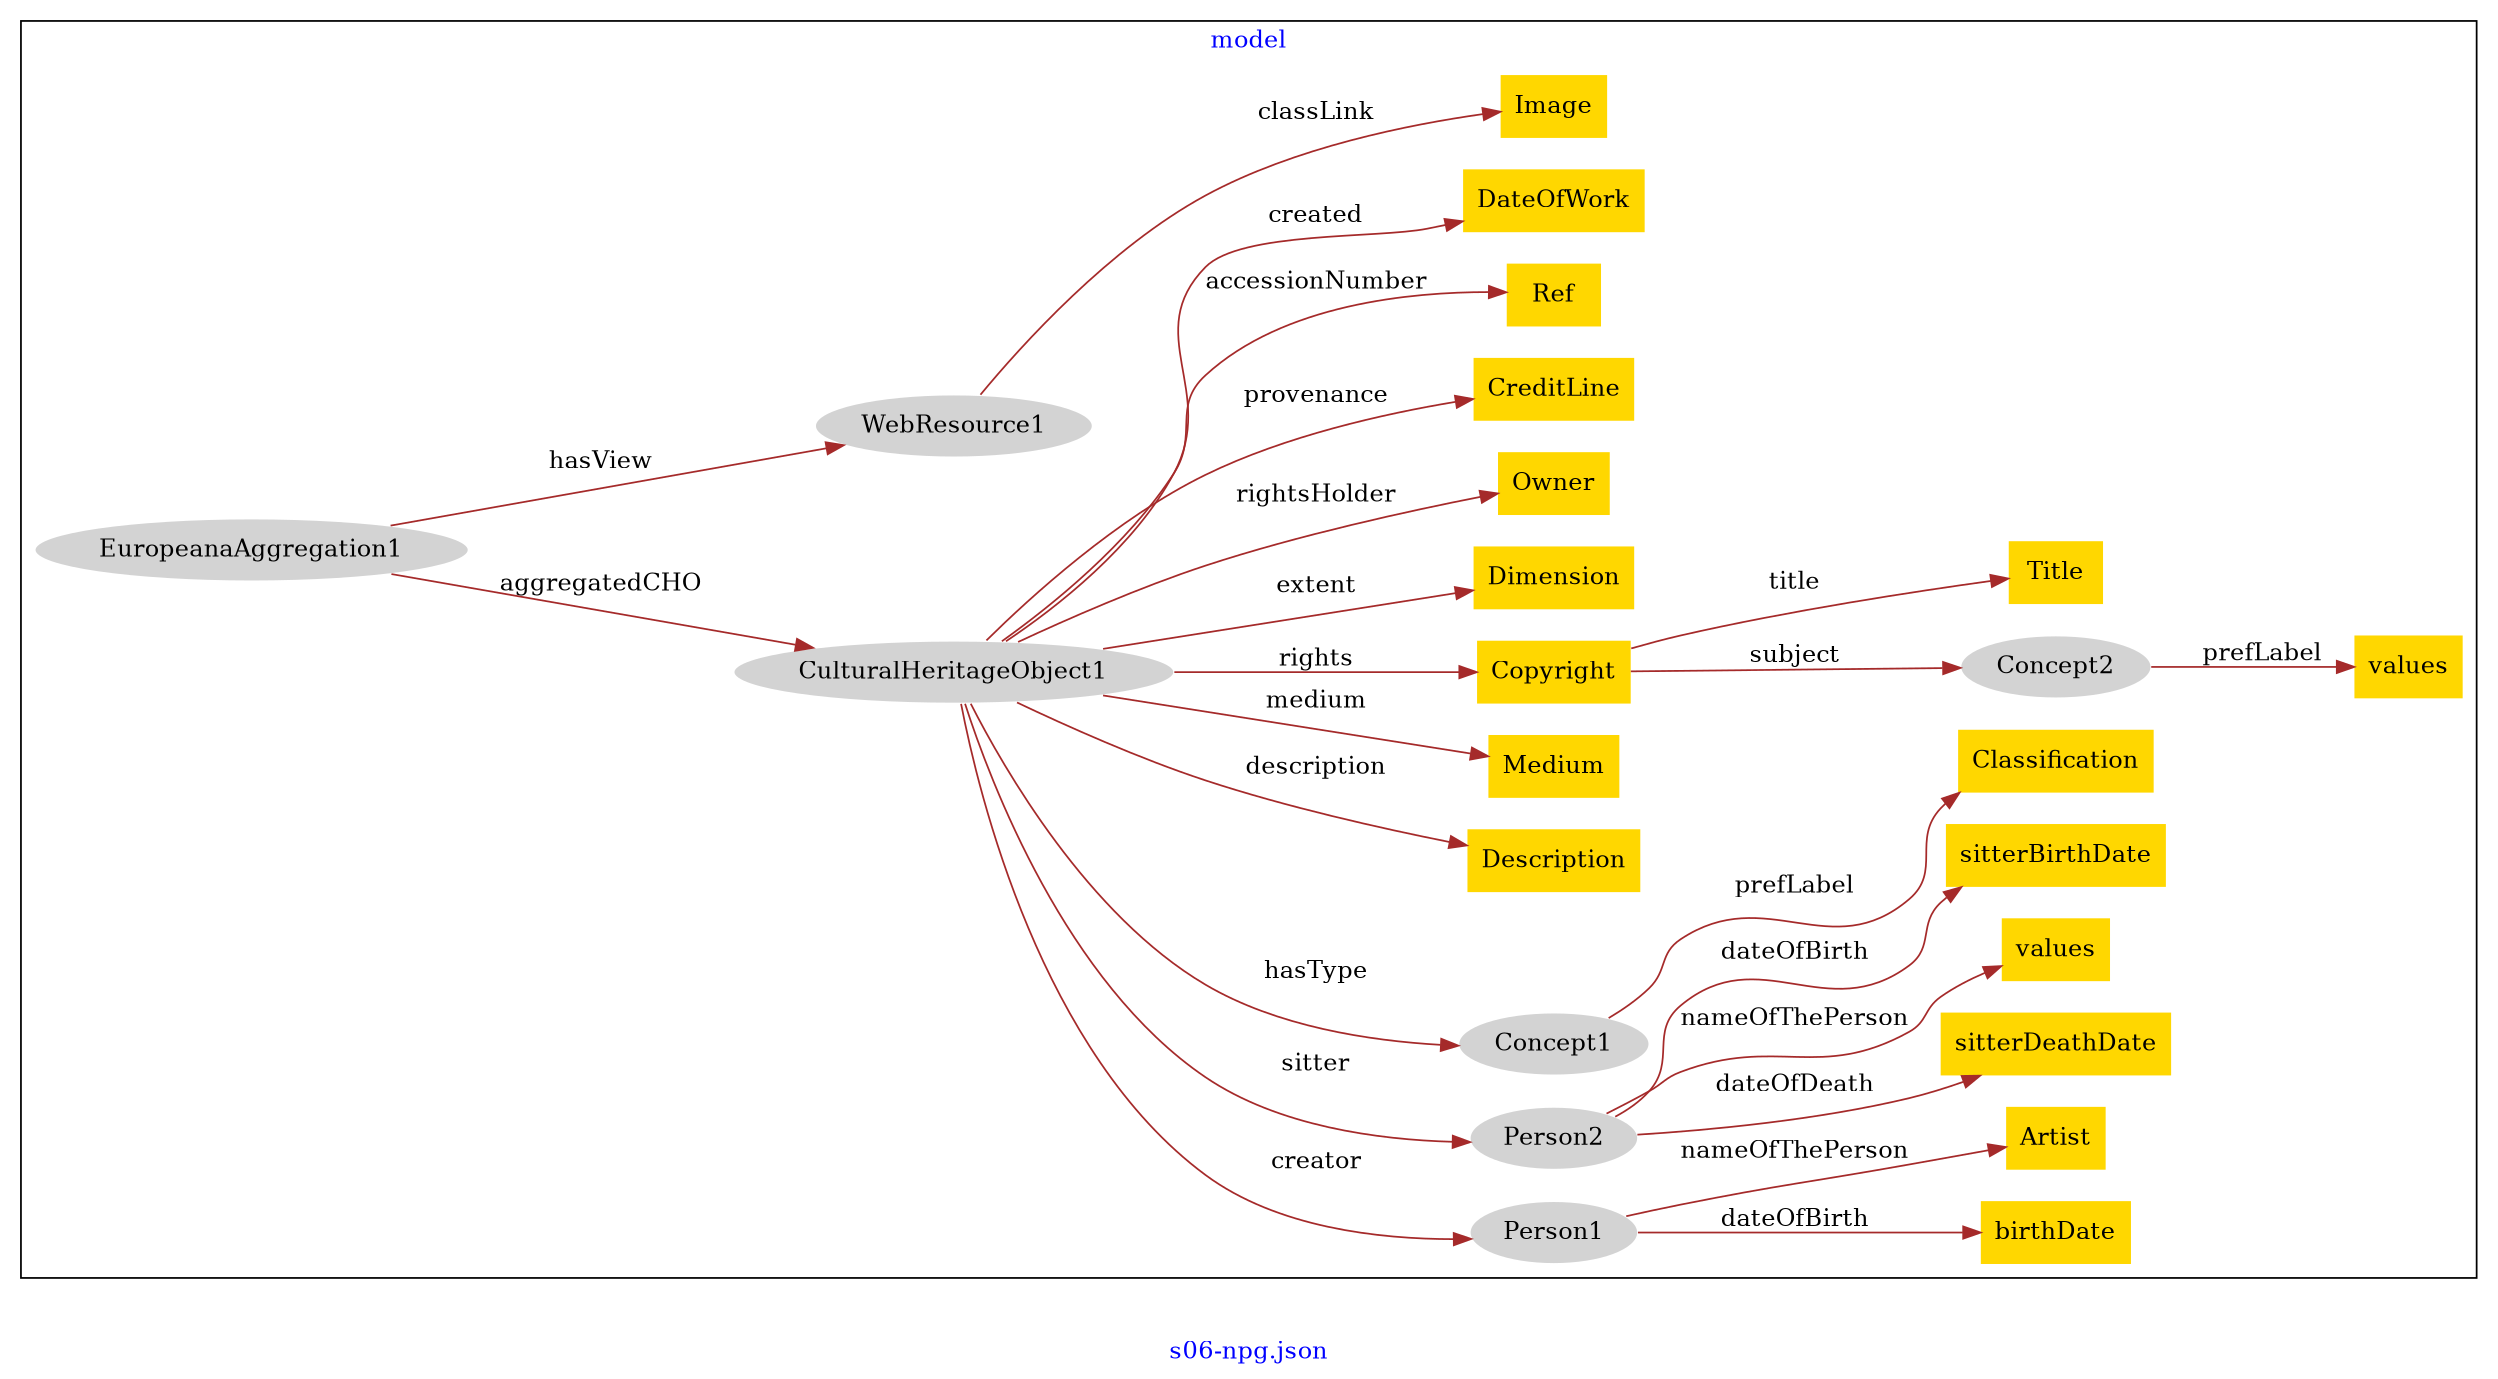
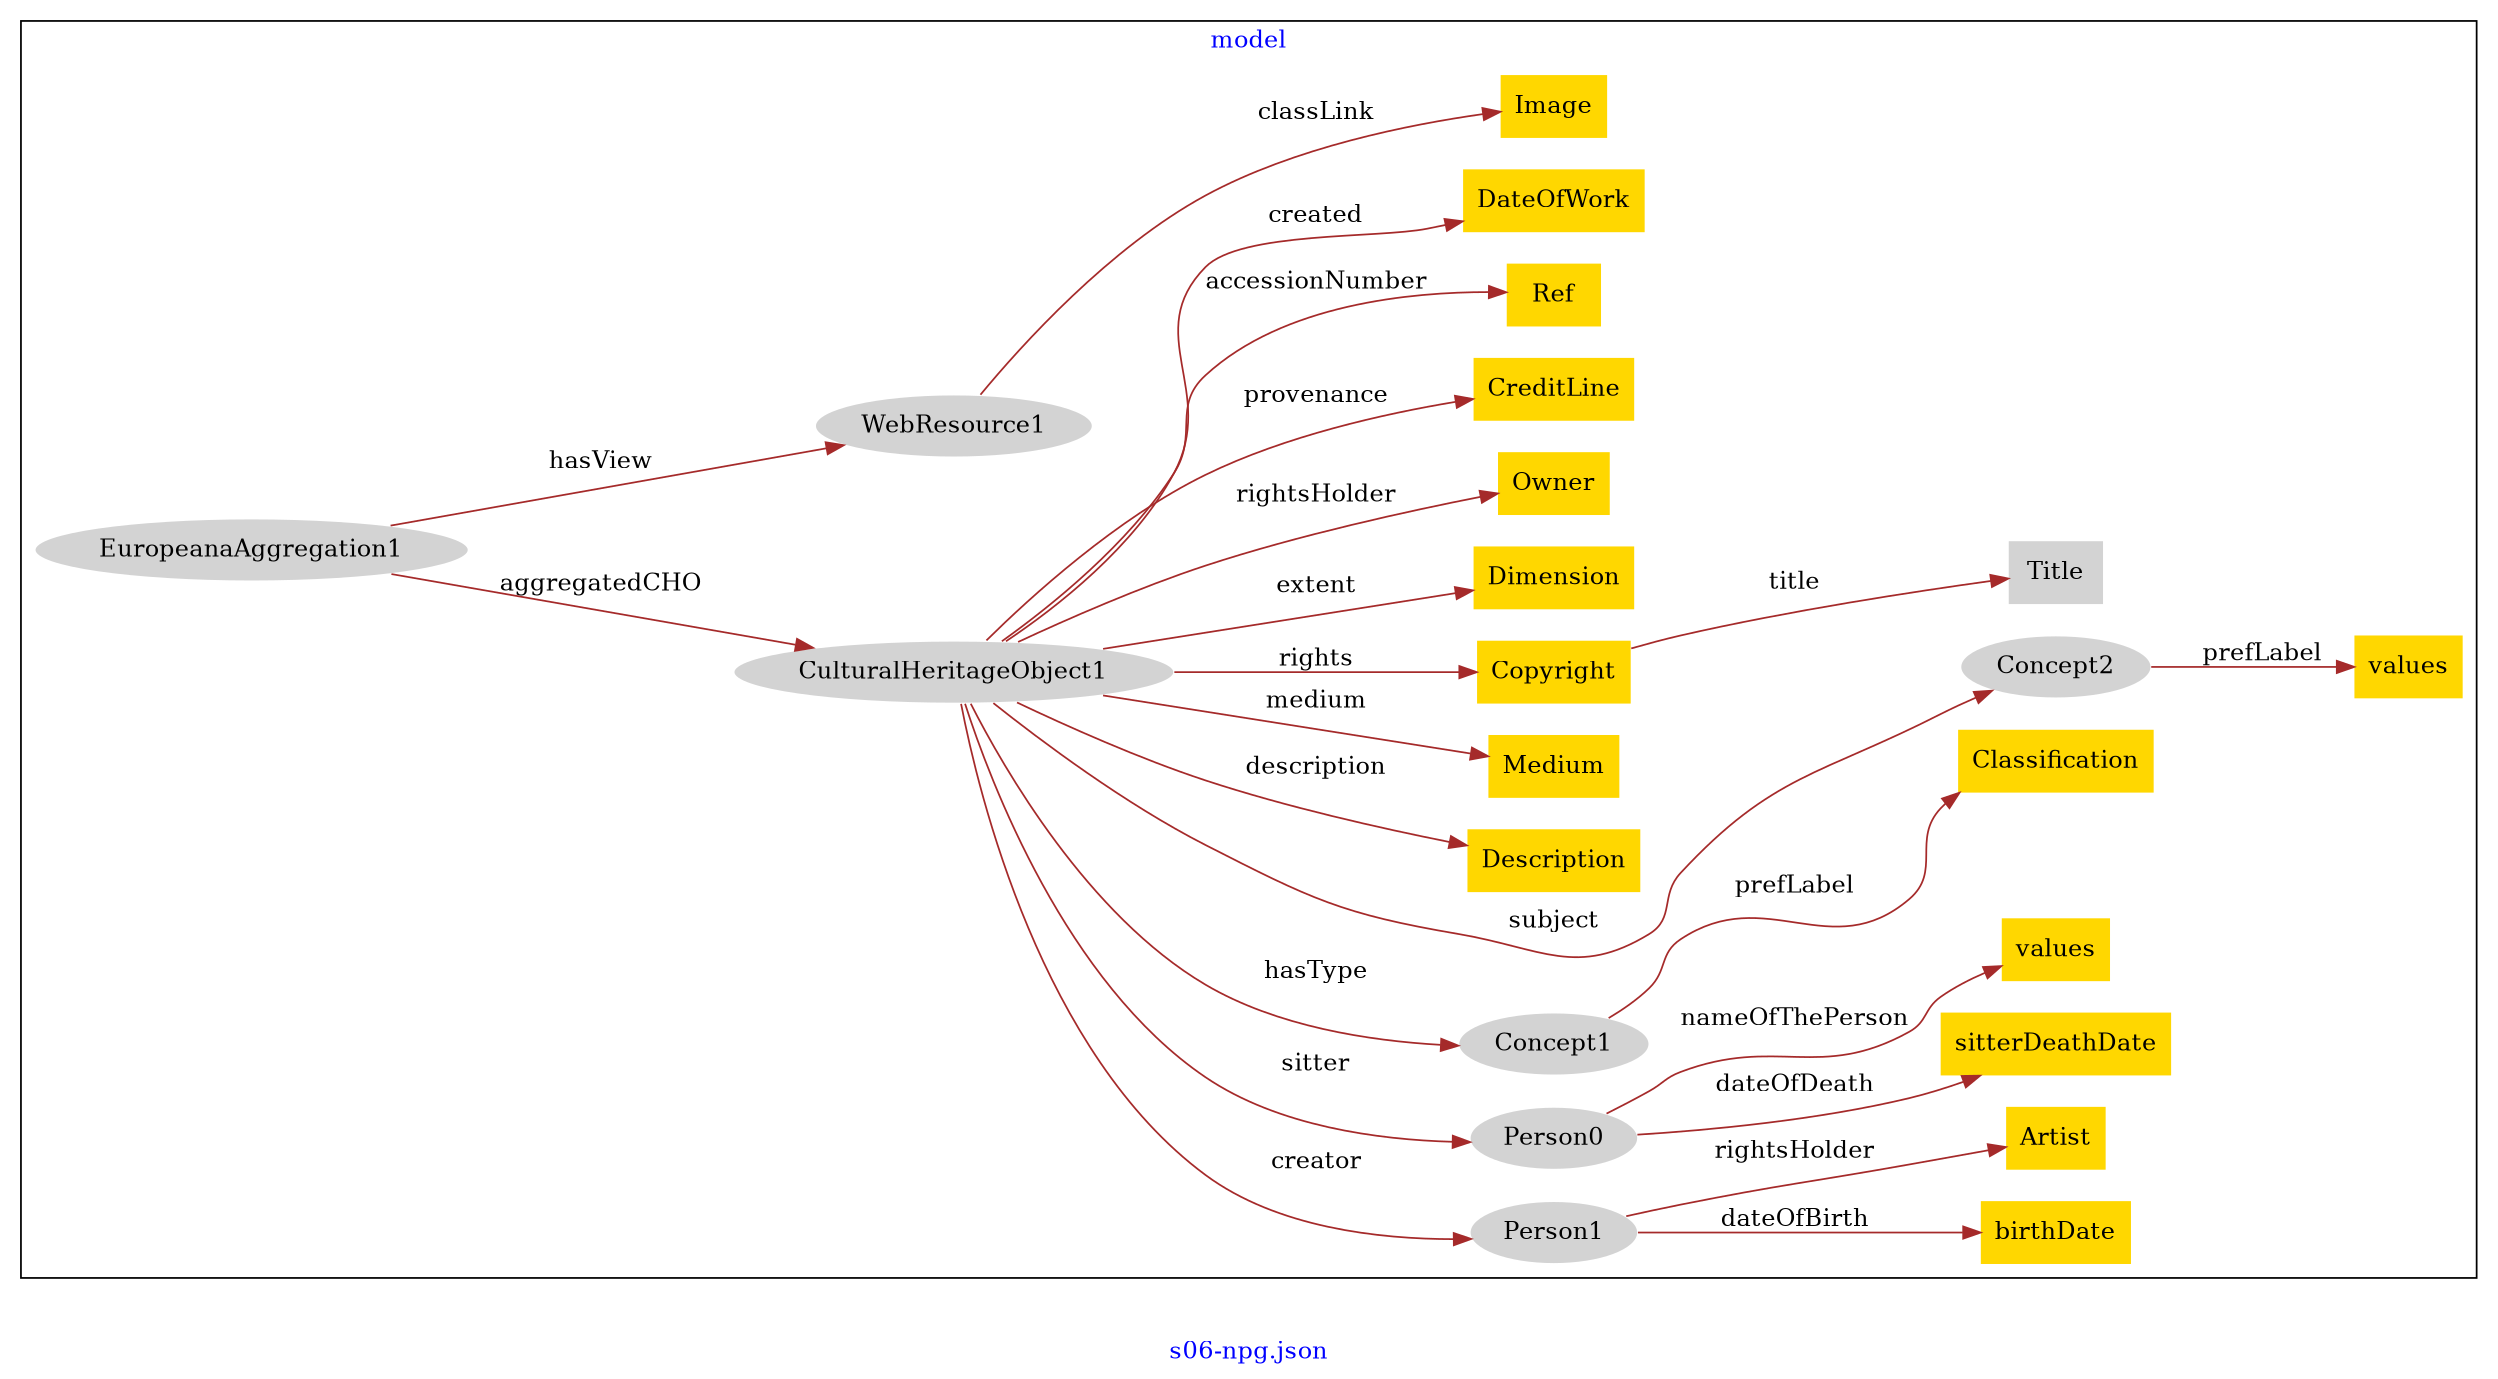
node "Title": fillcolor gold -> lightgray
edge "Copyright" -> "Concept2": now "CulturalHeritageObject1" -> "Concept2"
node "sitterBirthDate": removed
node "Person2": label "Person2" -> "Person0"
edge "Person1" -> "Artist": label "nameOfThePerson" -> "rightsHolder"
